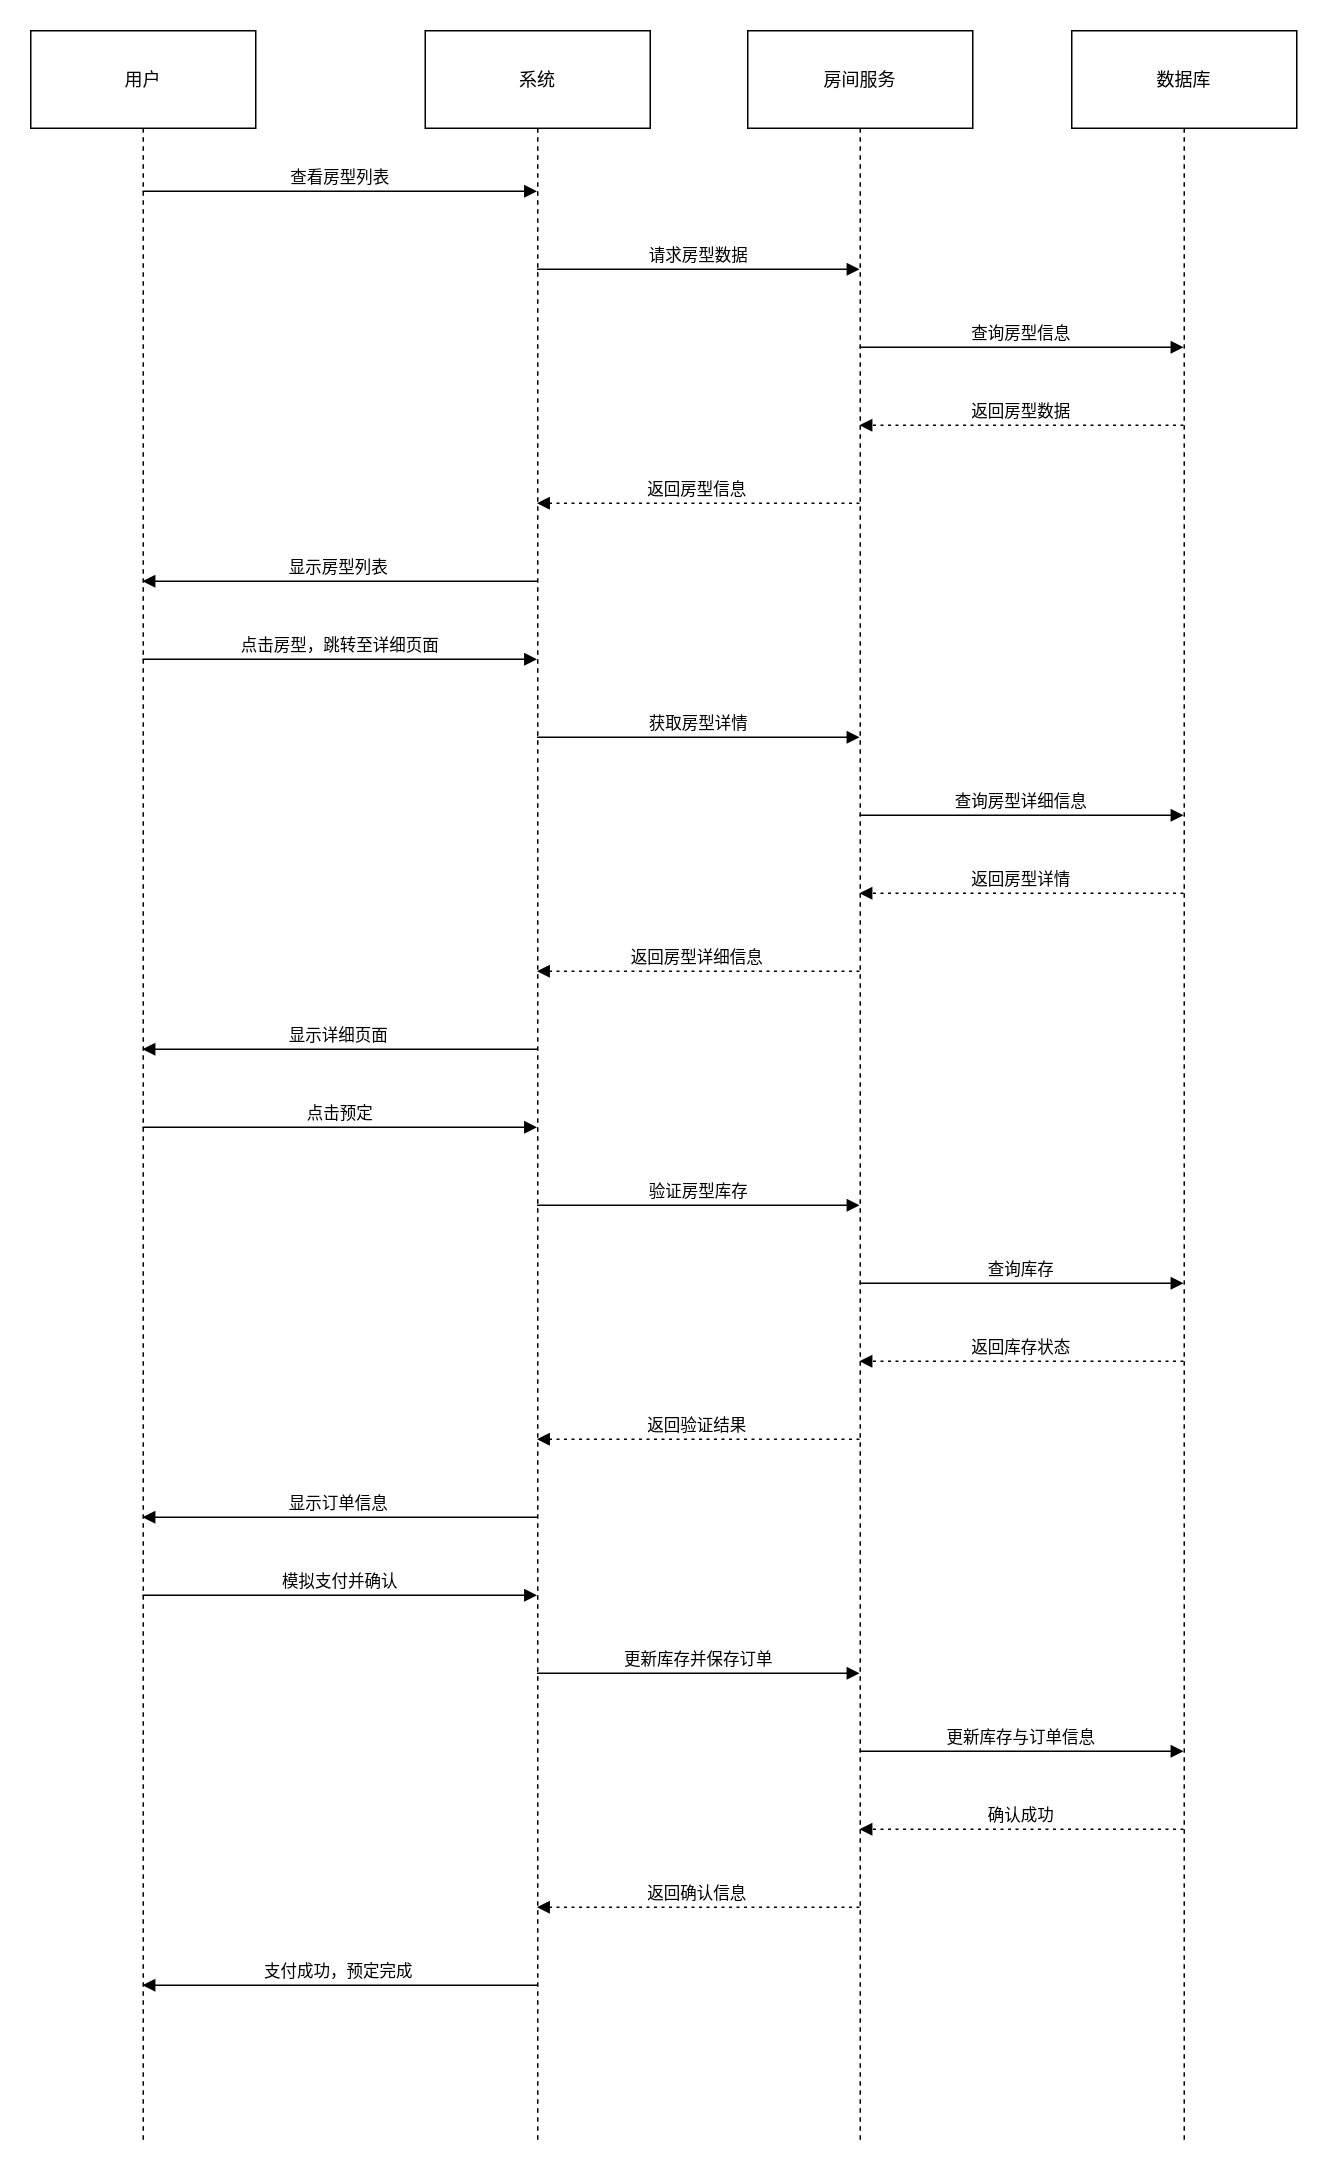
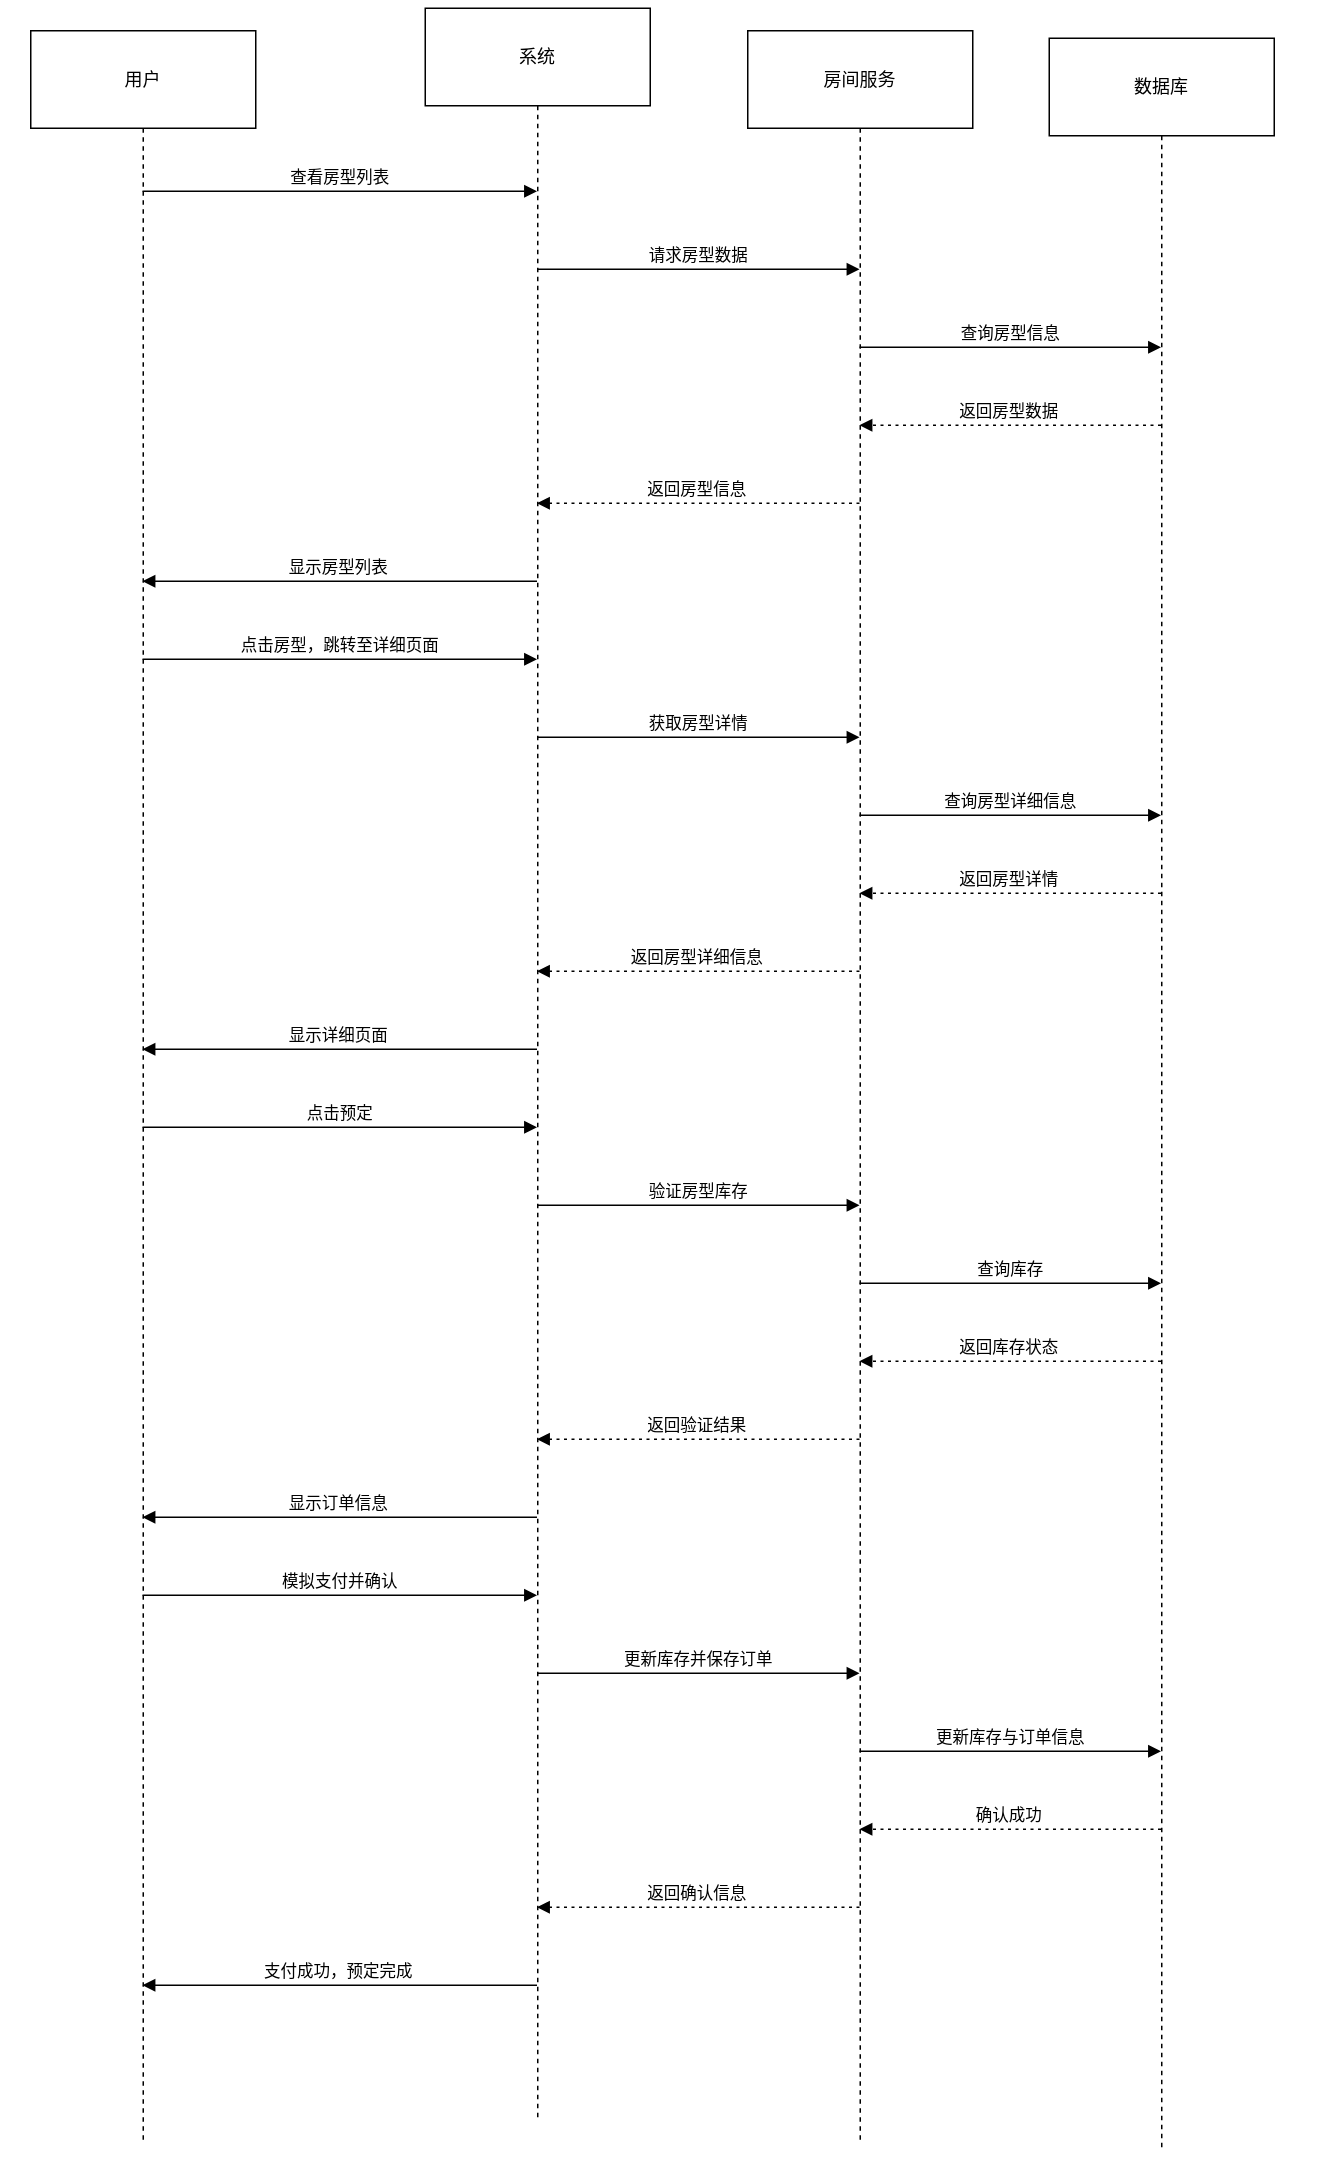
node "系统": moved (538, 1087) -> (538, 1064)
node "数据库": moved (1184, 1087) -> (1162, 1094)
